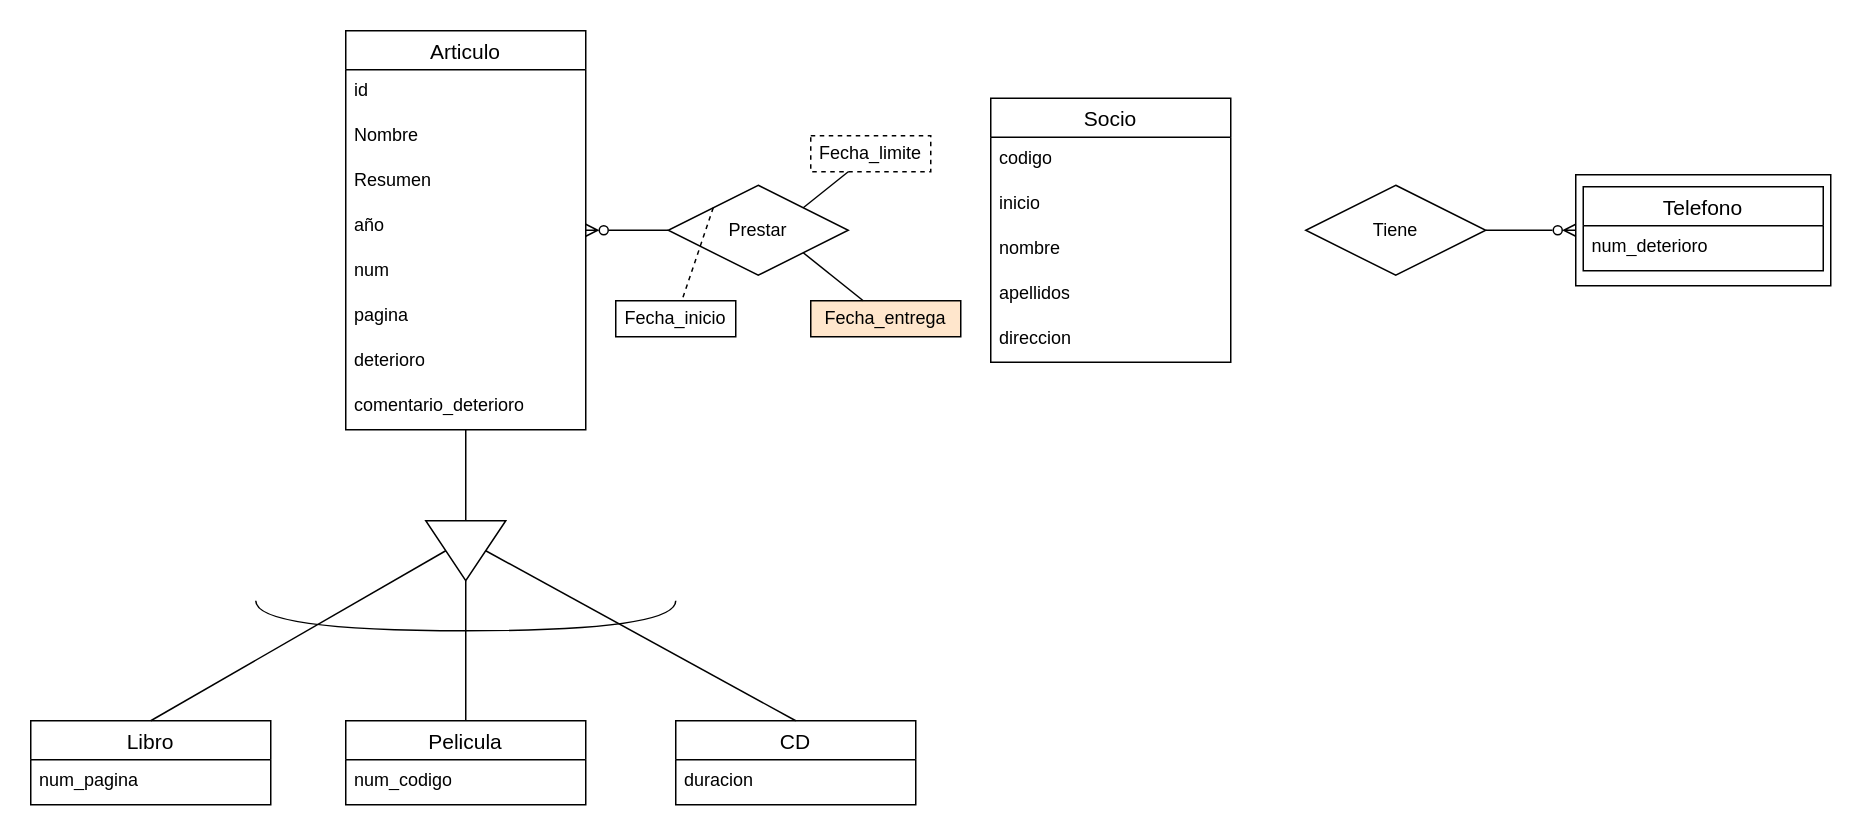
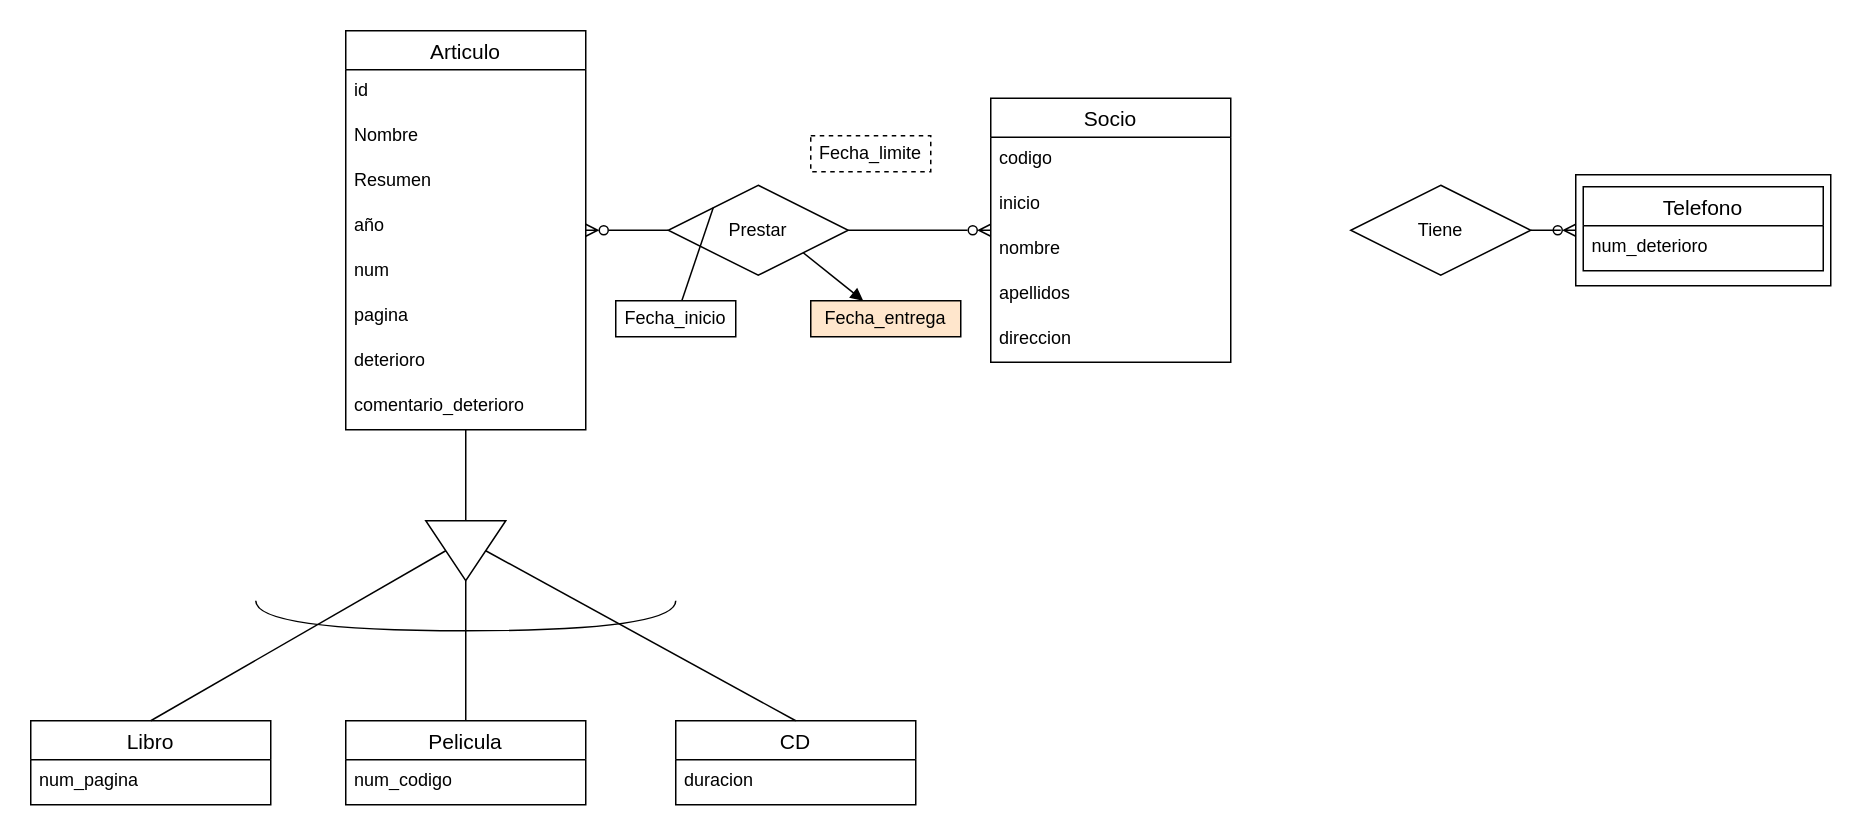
edge "Fecha_limite" -- "Prestar": removed
edge "Prestar" -> "Socio": added
node "Tiene": moved (1396, 230) -> (1441, 230)
edge "Prestar" -- "Fecha_inicio": style dashed -> solid
edge "Prestar" -- "Fecha_entrega": arrowhead none -> block
